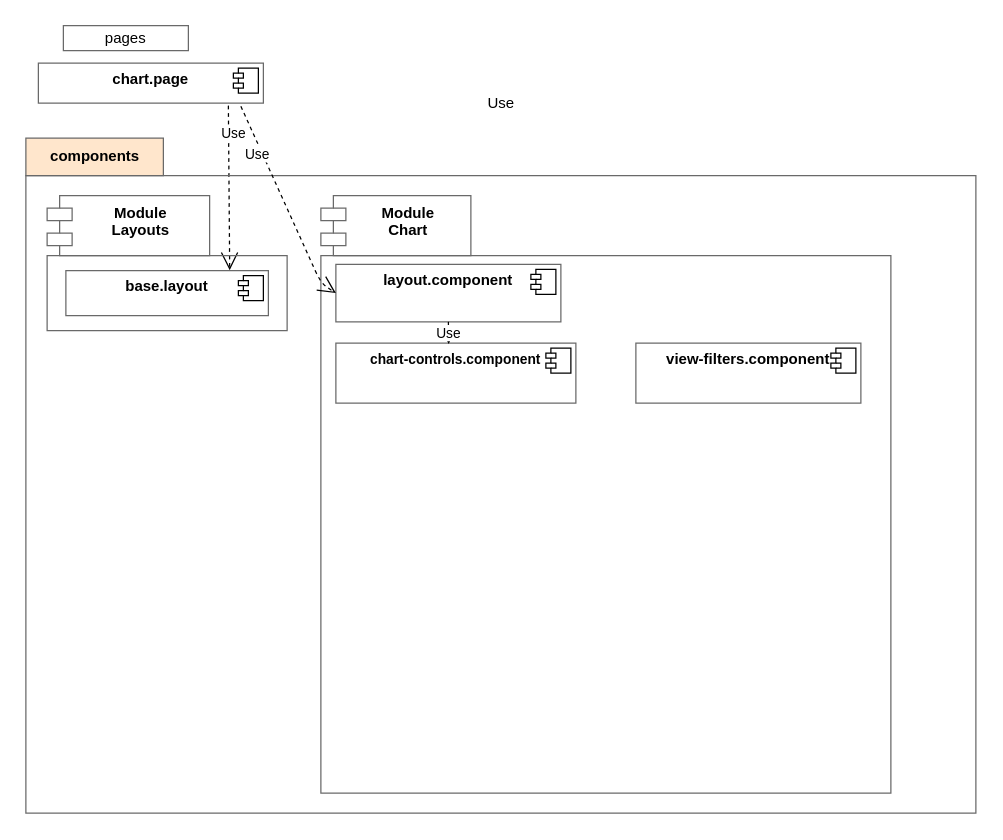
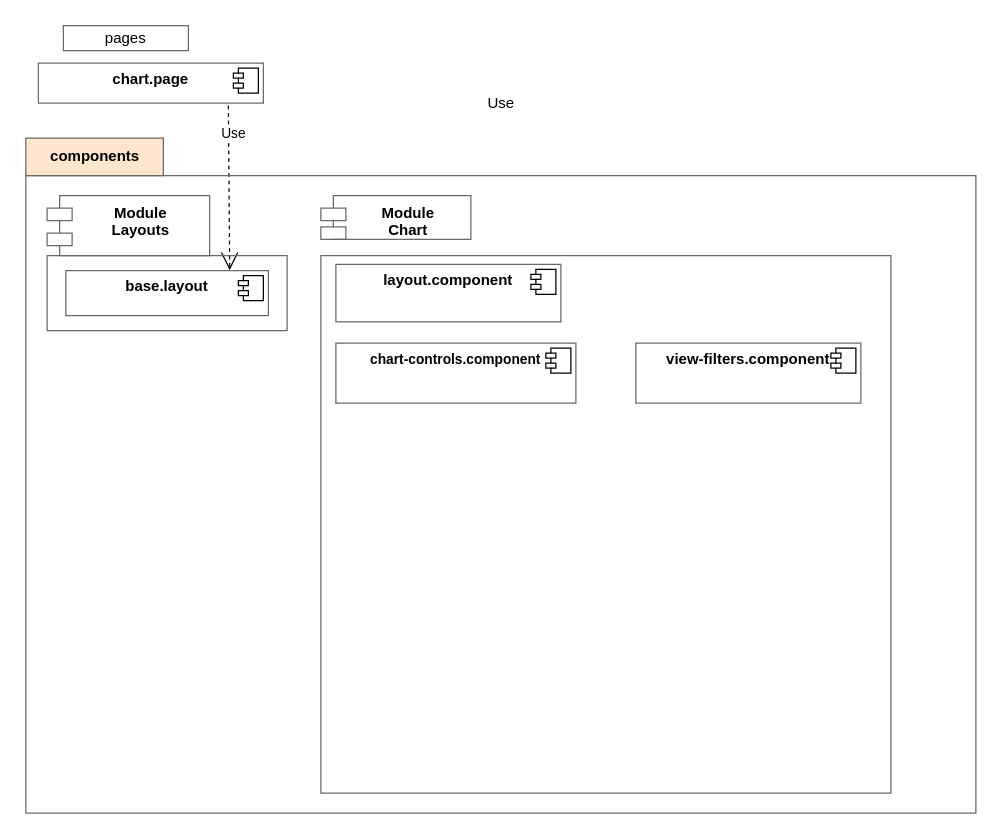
edge "chart.page" -> "layout.component": removed, label "Use"
node "Module Chart": size 150x60 -> 150x44
edge "layout.component" -> "chart-controls.component": removed, label "Use"
